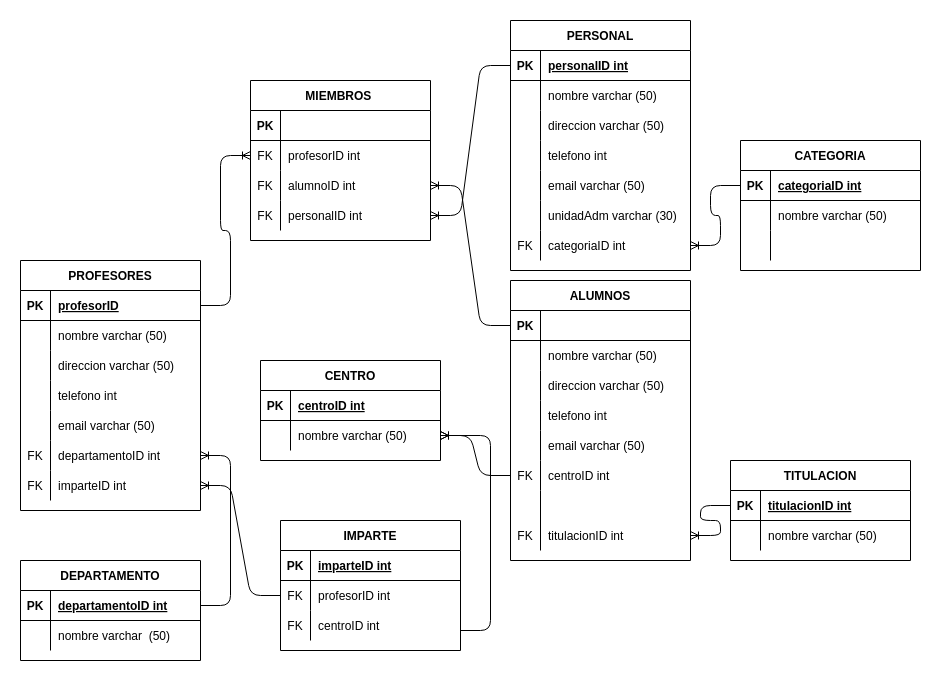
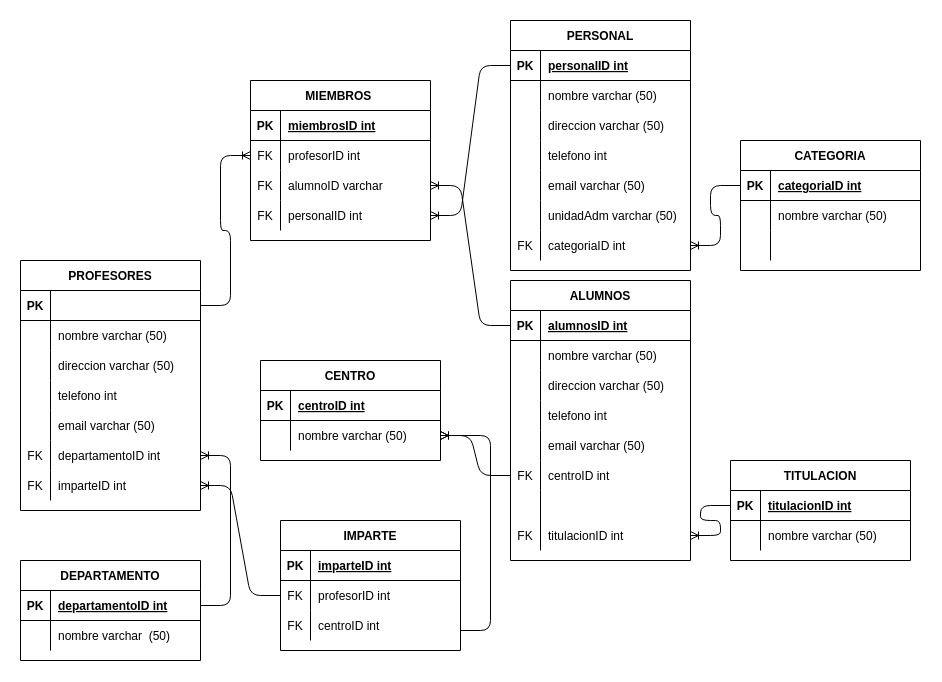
node "miembrosID int": added
node "alumnoID int": label "alumnoID int" -> "alumnoID varchar"
node "unidadAdm varchar (30)": label "unidadAdm varchar (30)" -> "unidadAdm varchar (50)"
node "profesorID": removed
node "alumnosID int": added
